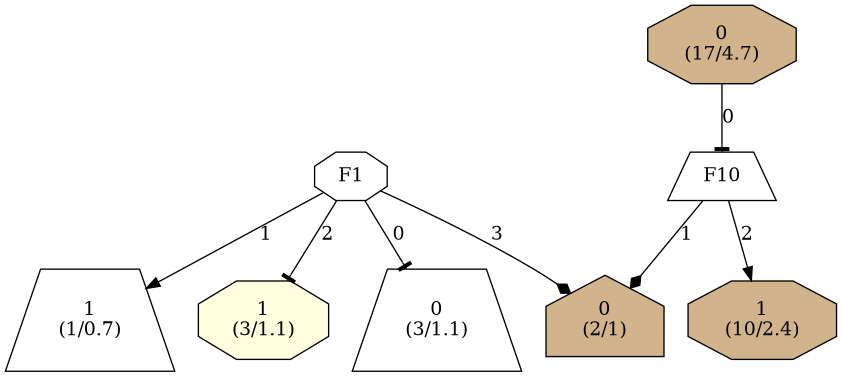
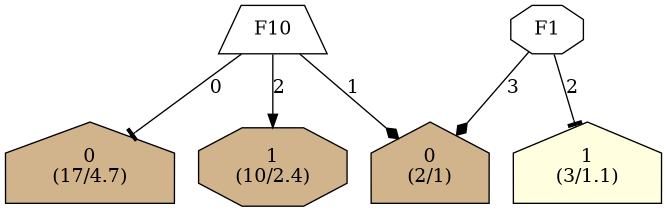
node "0 (17/4.7)": shape octagon -> house
edge "0 (17/4.7)" -> "F10": reversed
node "1 (1/0.7)": removed
node "1 (3/1.1)": shape octagon -> house
node "0 (3/1.1)": removed
